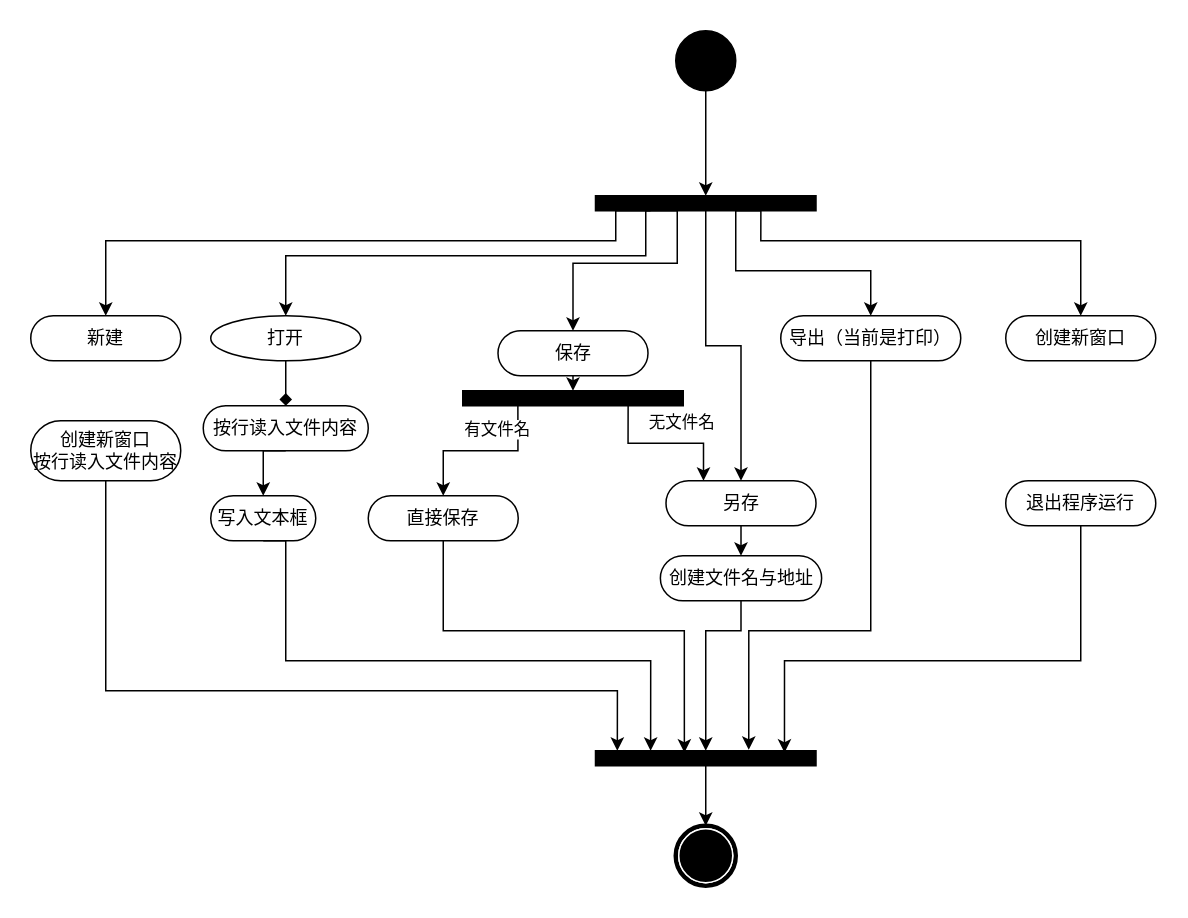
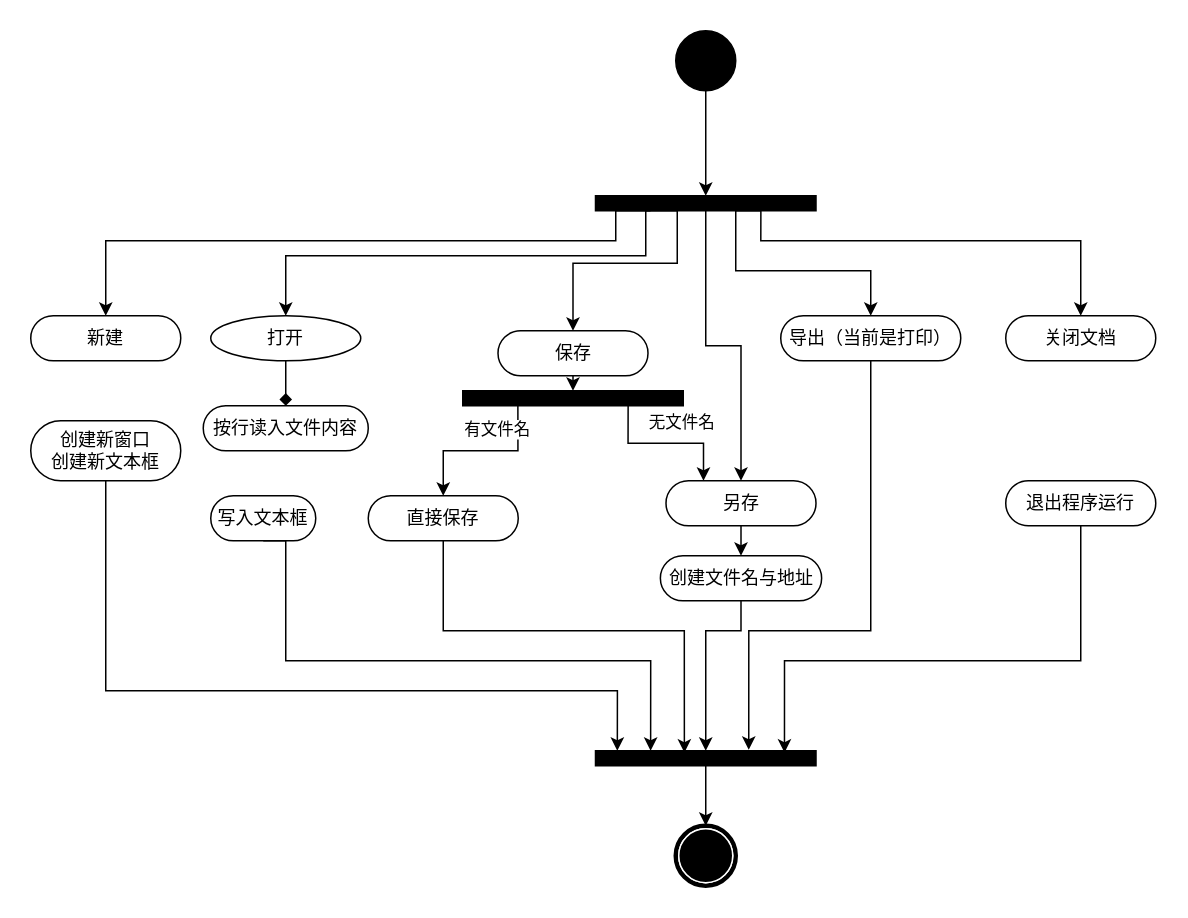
node "创建新窗口": label "创建新窗口" -> "关闭文档"
node "创建新窗口 按行读入文件内容": label "创建新窗口 按行读入文件内容" -> "创建新窗口 创建新文本框"
edge "按行读入文件内容" -> "写入文本框": removed
